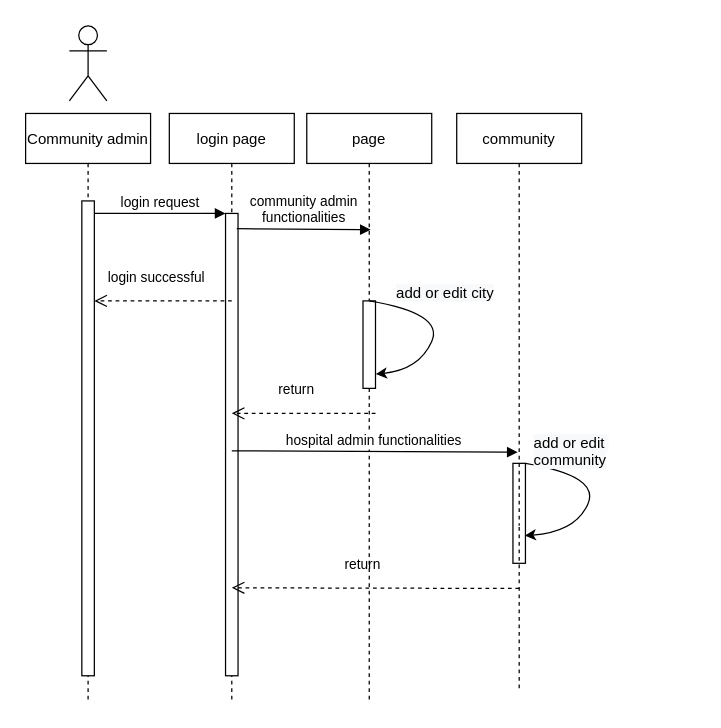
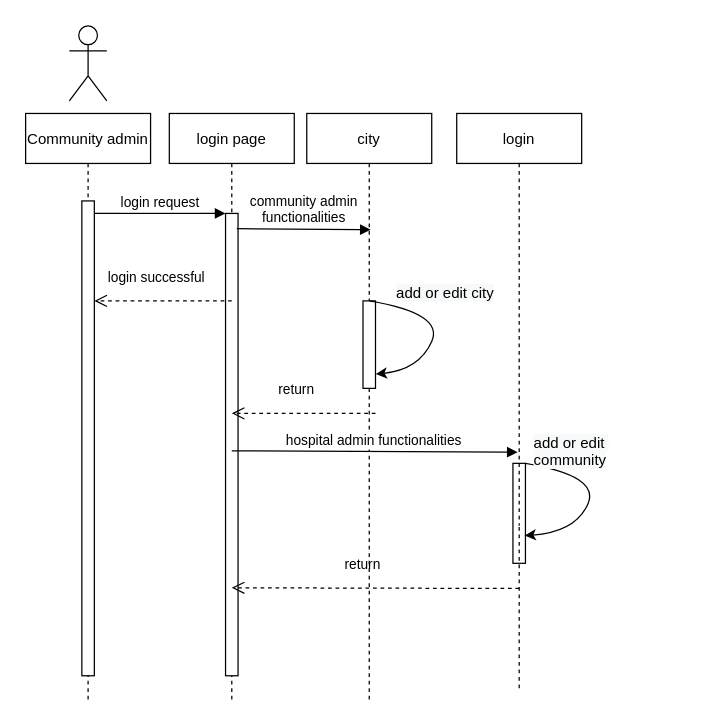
node "page": label "page" -> "city"
node "community": label "community" -> "login"
